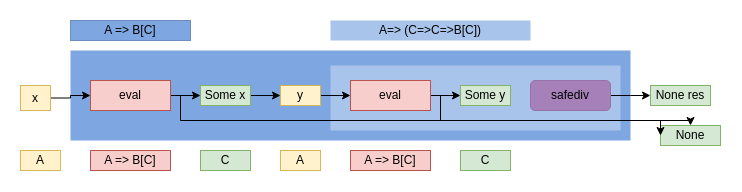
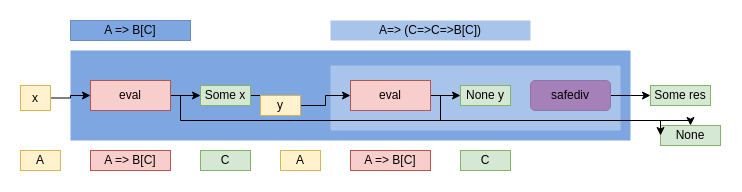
node "y": moved (301, 96) -> (281, 106)
node "Some y": label "Some y" -> "None y"
node "None res": label "None res" -> "Some res"
